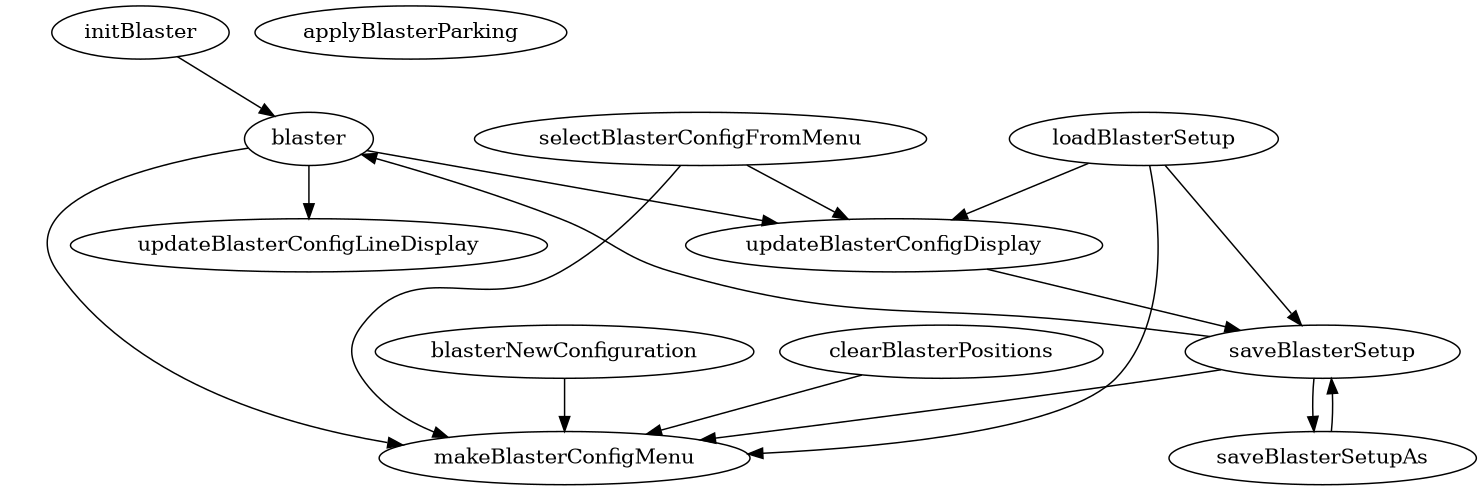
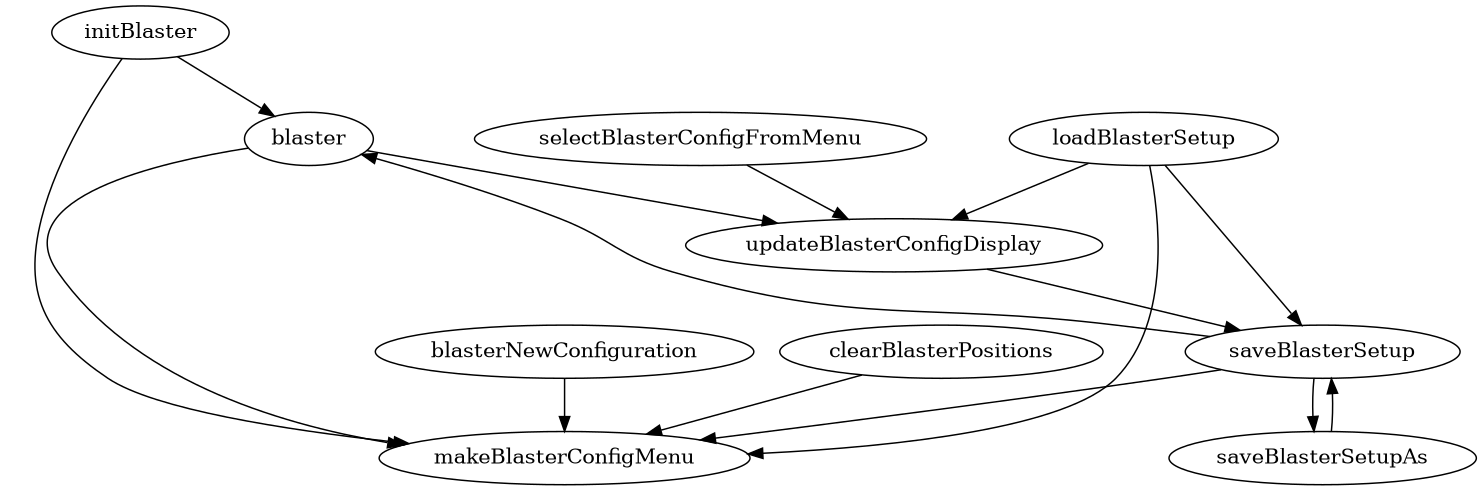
node "applyBlasterParking": removed
node "updateBlasterConfigLineDisplay": removed
edge "selectBlasterConfigFromMenu" -> "makeBlasterConfigMenu": now "initBlaster" -> "makeBlasterConfigMenu"
